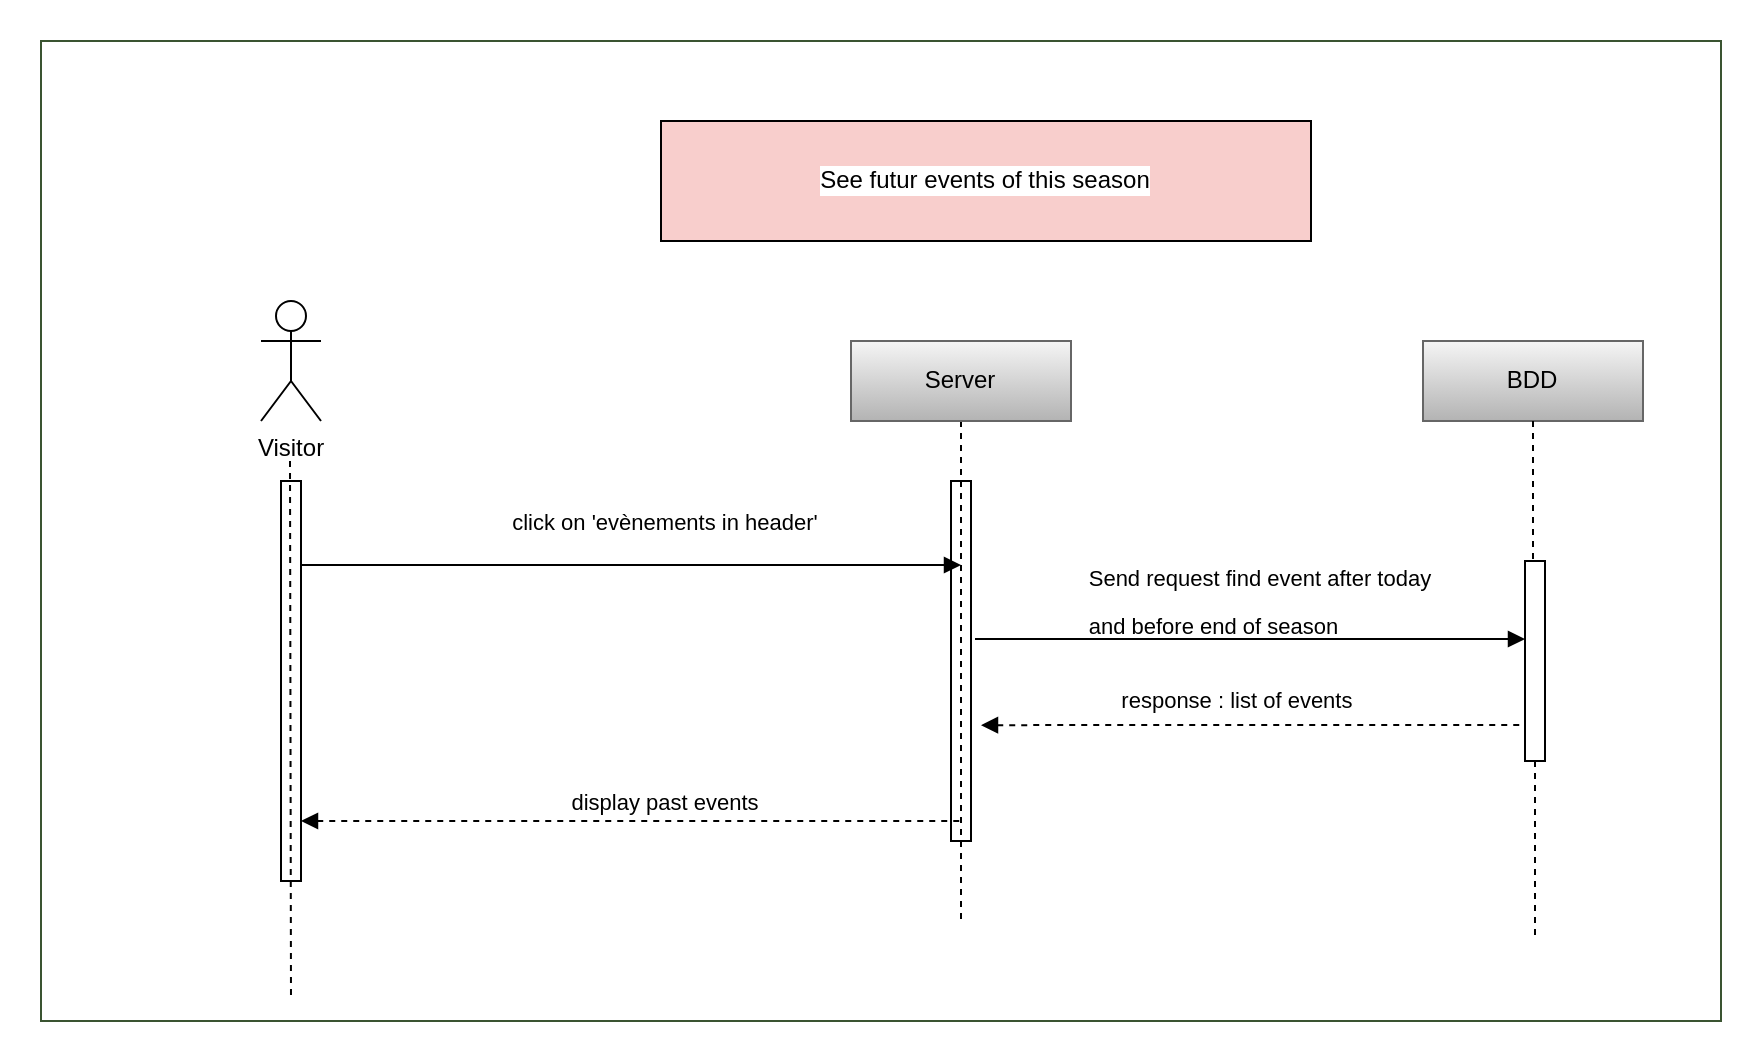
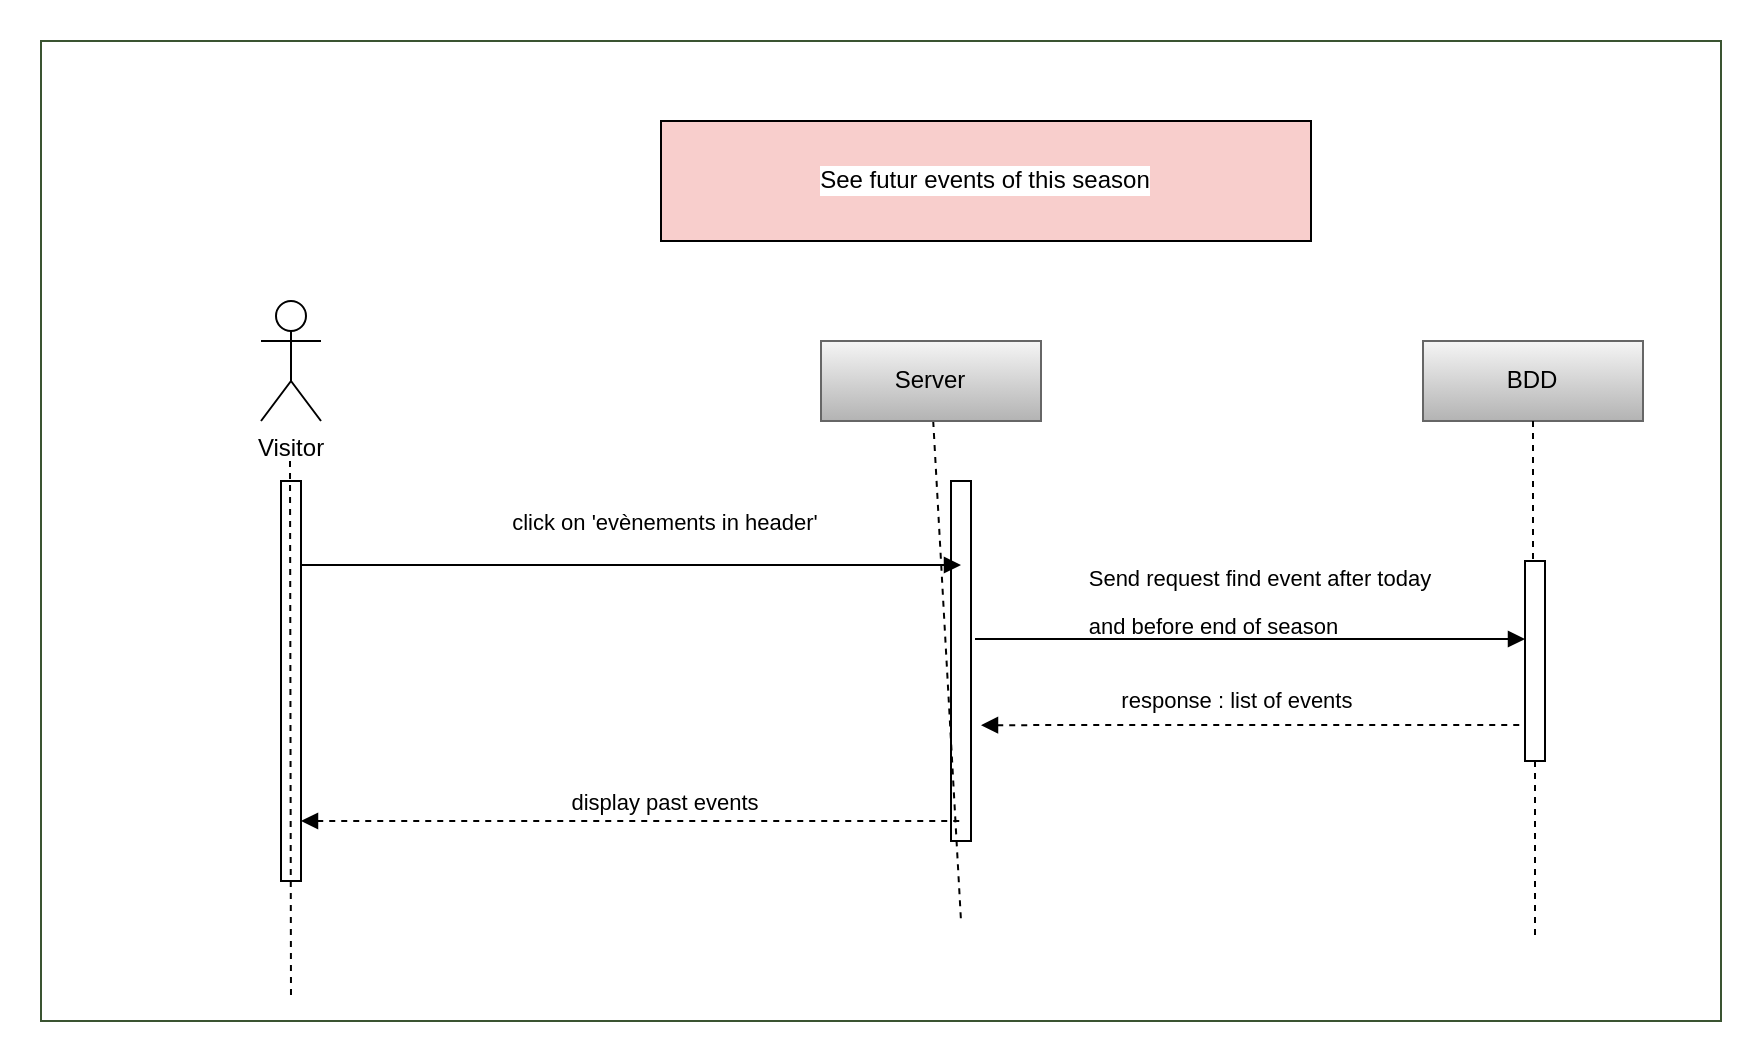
node "Server": moved (961, 381) -> (931, 381)
